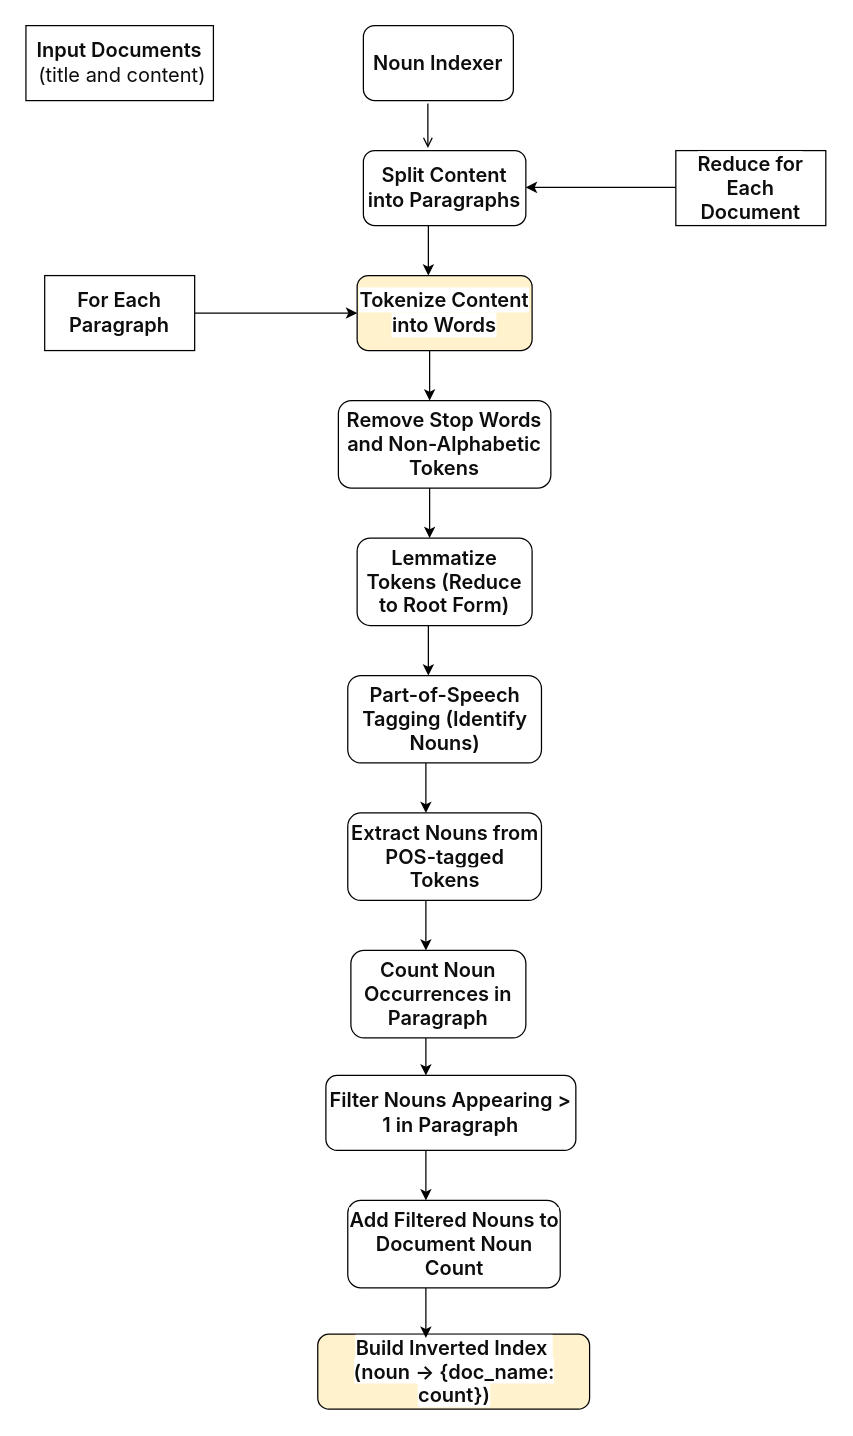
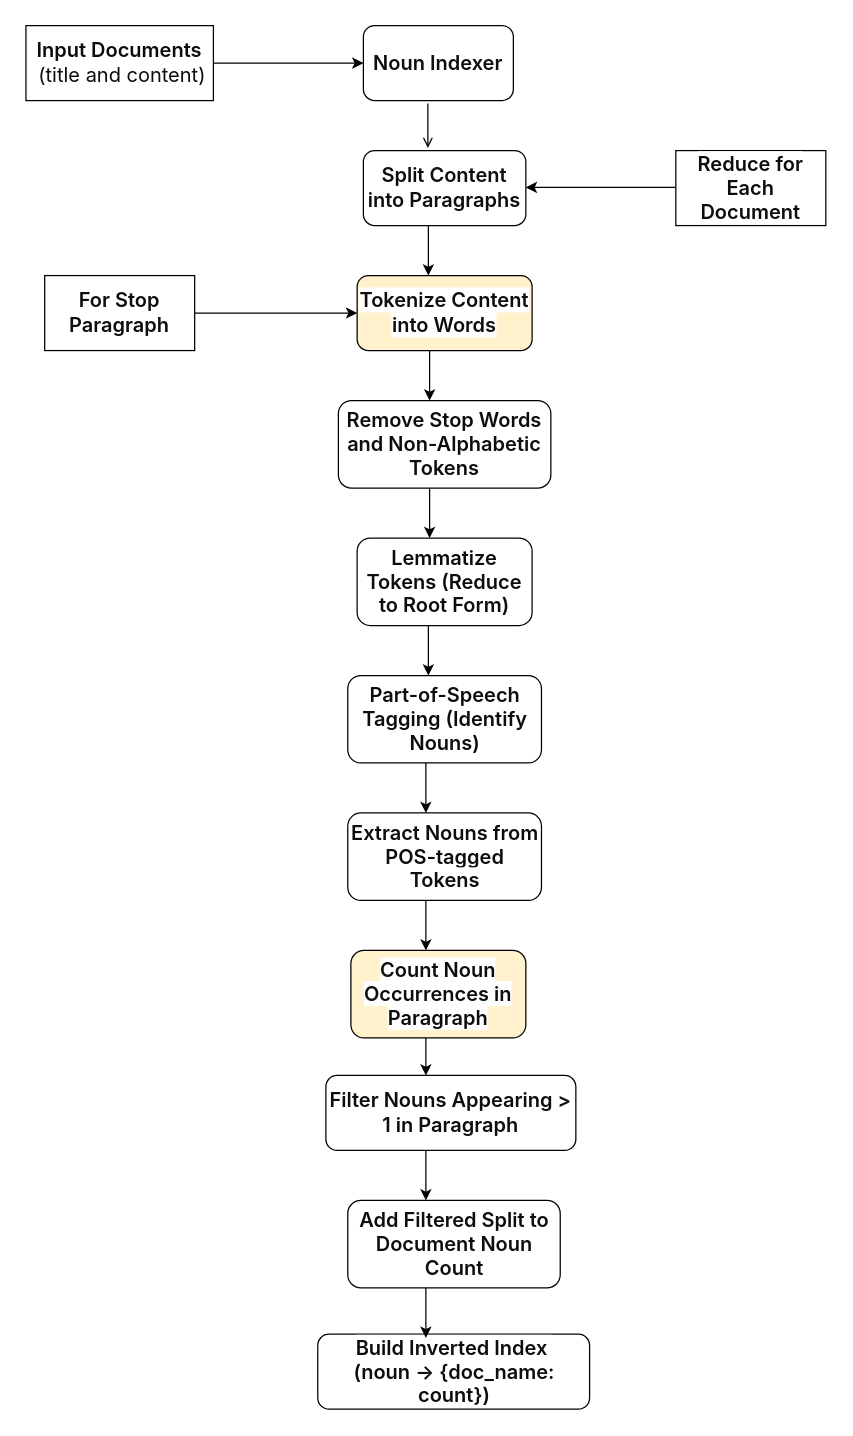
edge "Input Documents (title and content)" -> "Noun Indexer": added
node "For Each Paragraph": label "For Each Paragraph" -> "For Stop Paragraph"
node "Count Noun Occurrences in Paragraph": fillcolor #ffffff -> #fff2cc
node "Add Filtered Nouns to Document Noun Count": label "Add Filtered Nouns to Document Noun Count" -> "Add Filtered Split to Document Noun Count"
node "Build Inverted Index (noun -> {doc_name: count})": fillcolor #fff2cc -> #ffffff
